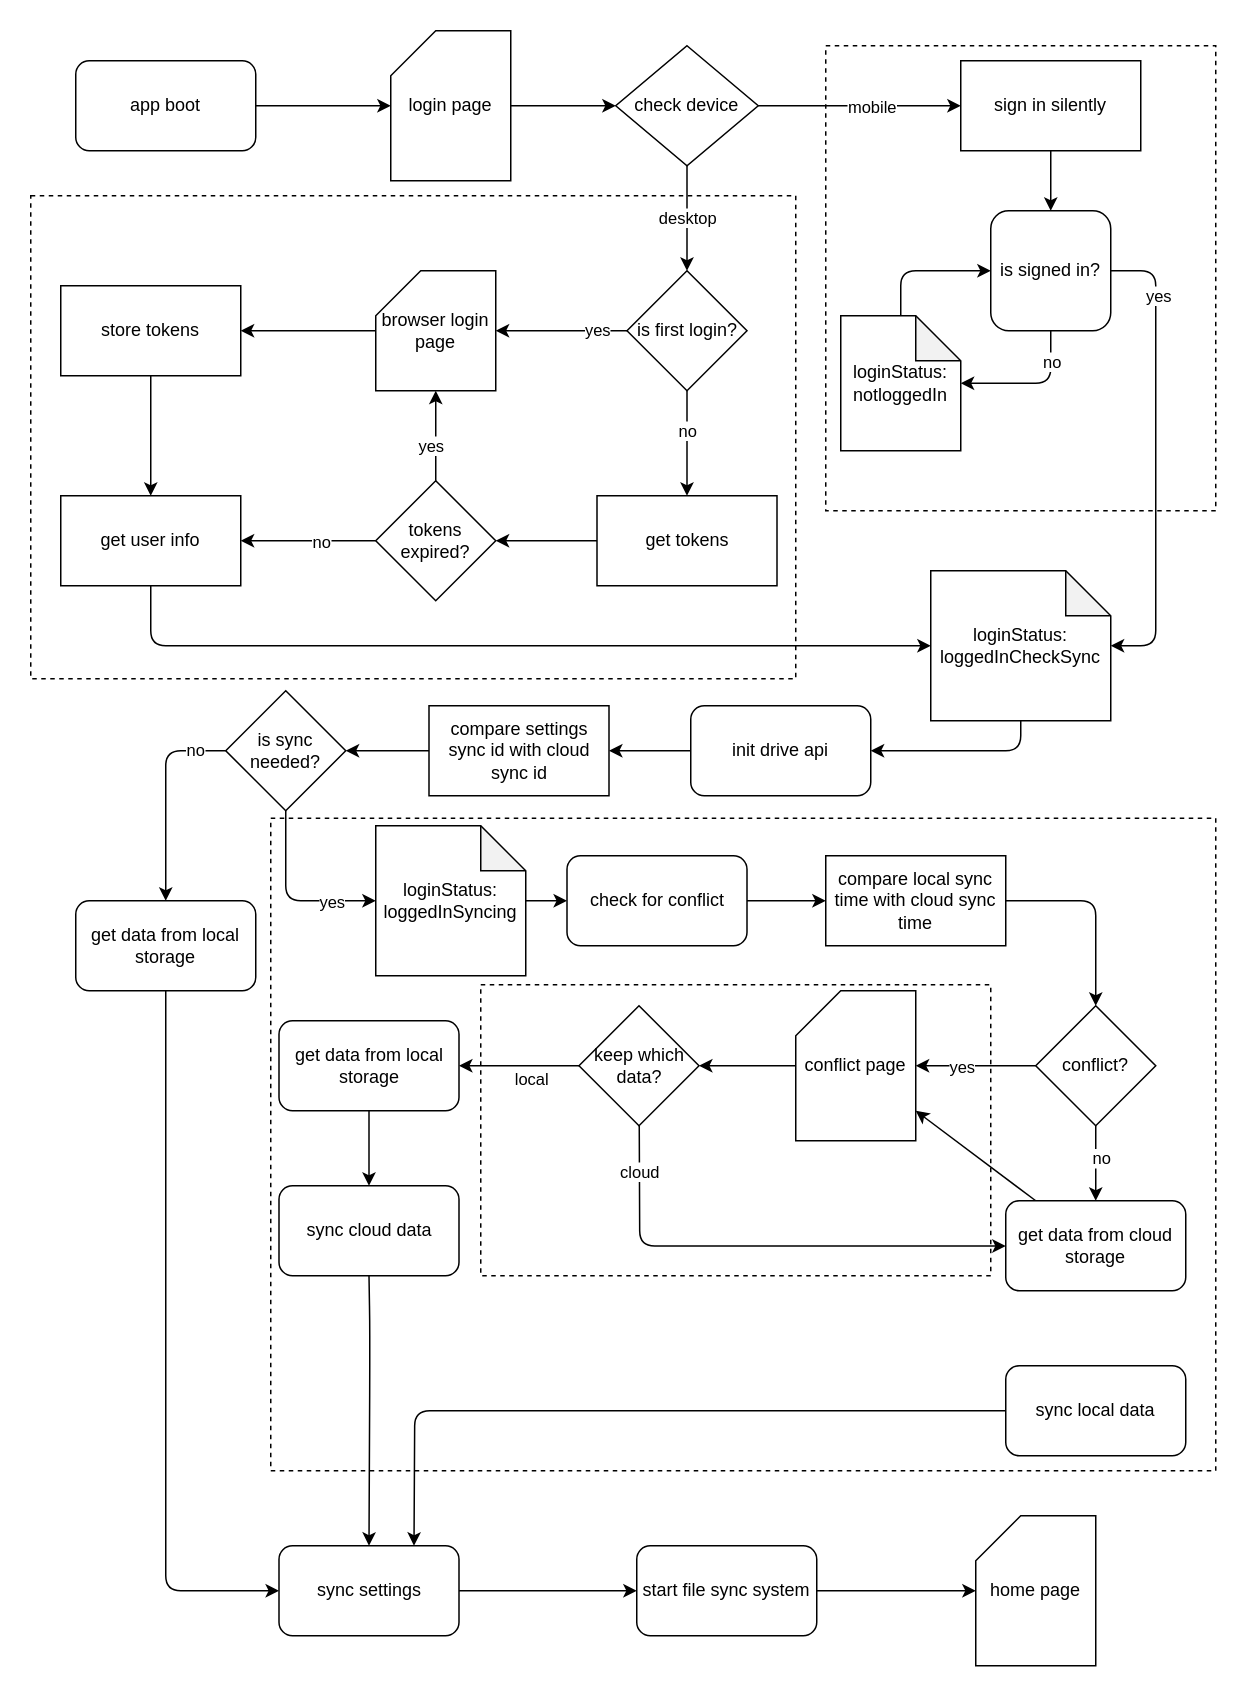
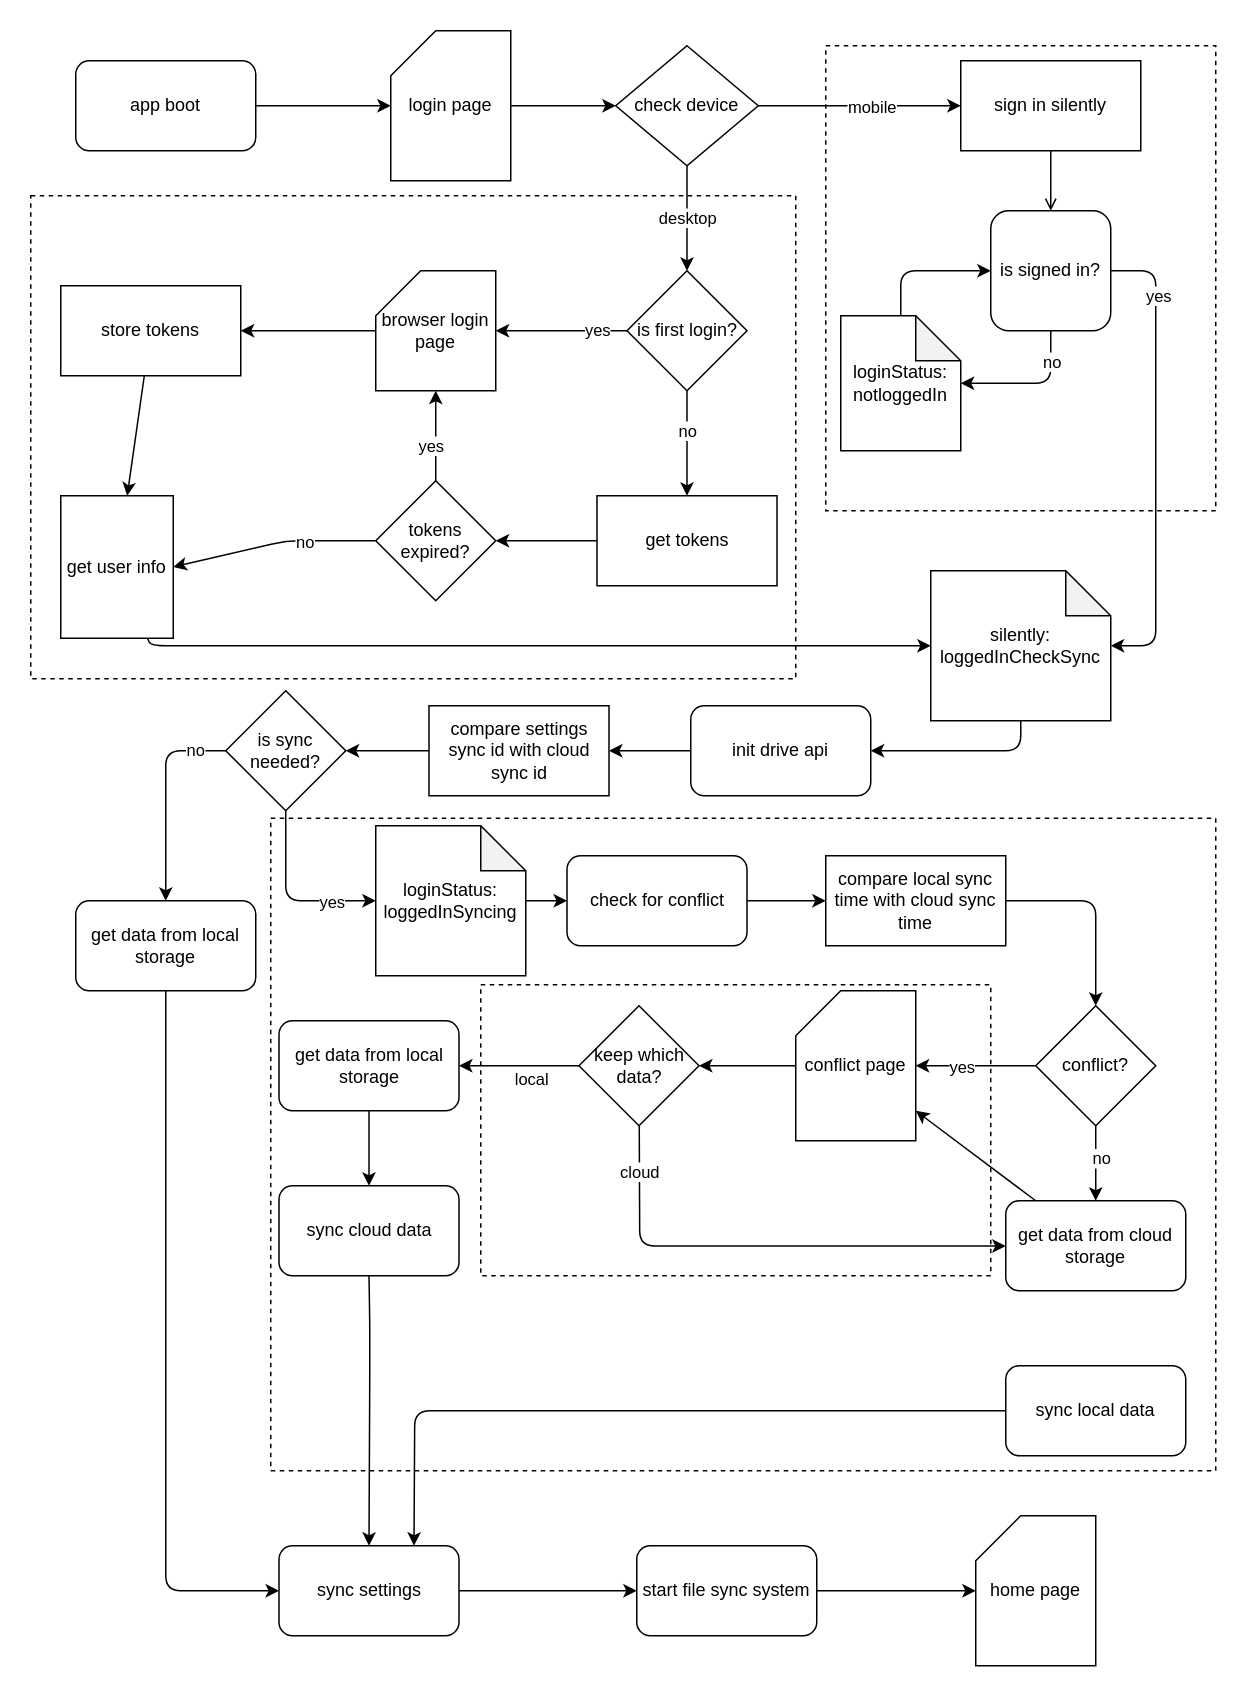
edge "sign in silently" -> "is signed in?": arrowhead classic -> open
node "get user info": size 180x90 -> 113x143
node "loginStatus: loggedInCheckSync": label "loginStatus: loggedInCheckSync" -> "silently: loggedInCheckSync"
